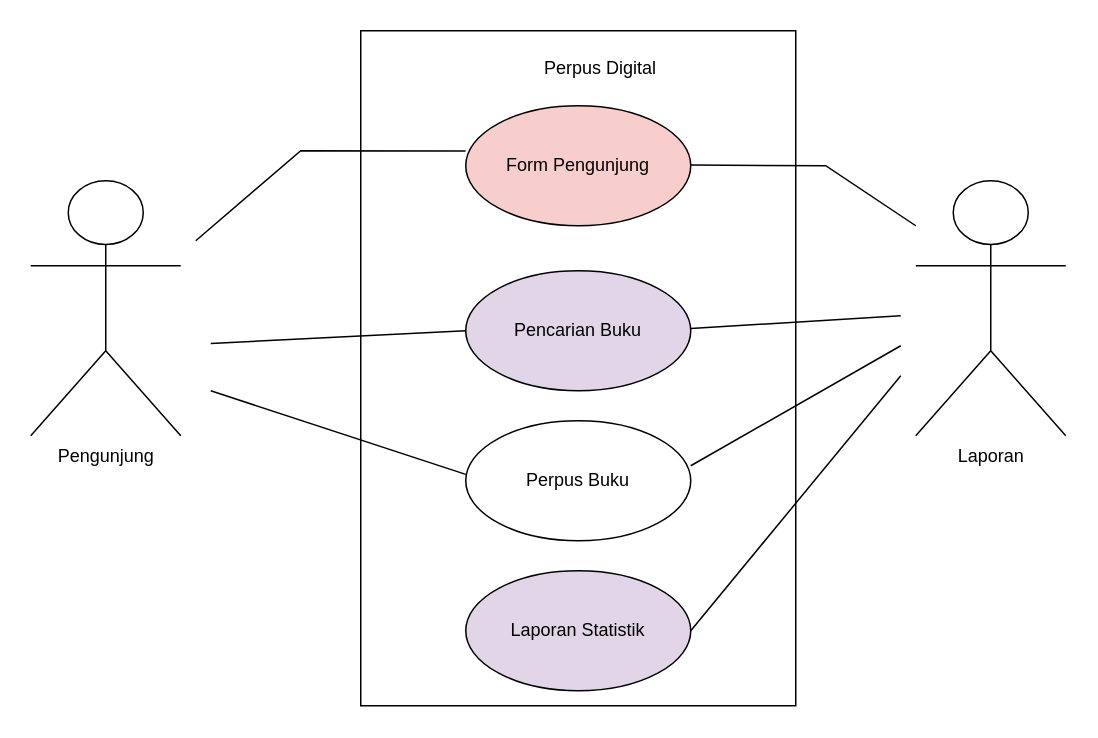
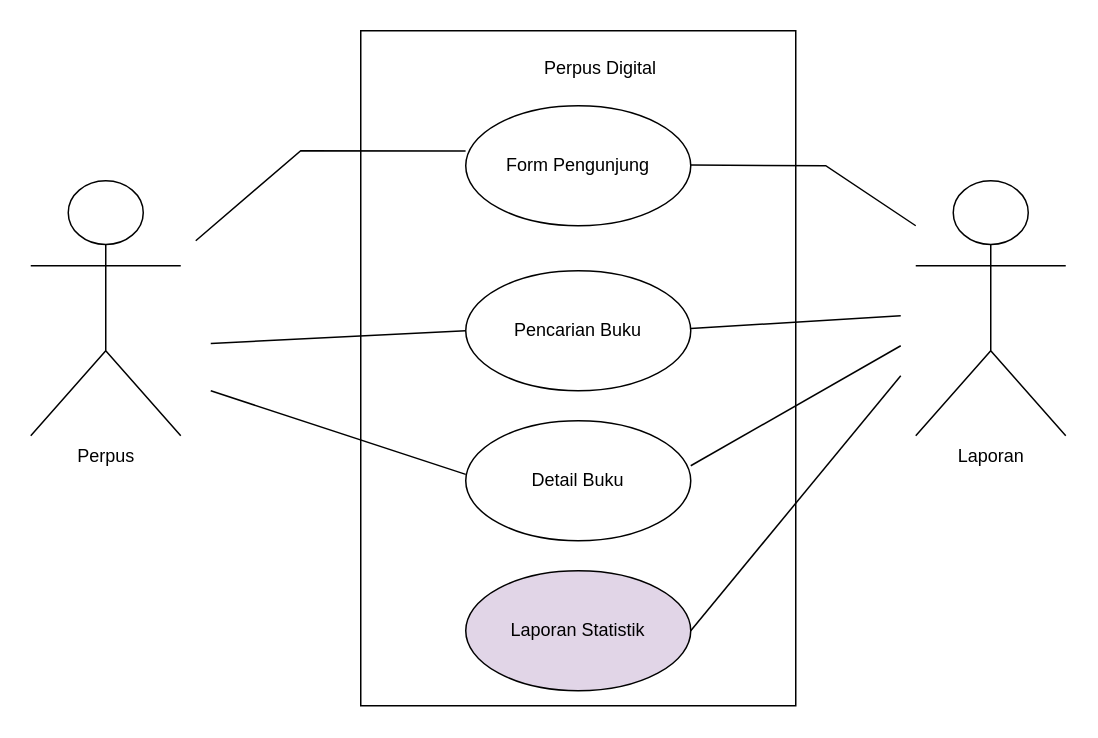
node "Form Pengunjung": fillcolor #f8cecc -> #ffffff
node "Pencarian Buku": fillcolor #e1d5e7 -> #ffffff
node "Pengunjung": label "Pengunjung" -> "Perpus"
node "Perpus Buku": label "Perpus Buku" -> "Detail Buku"
